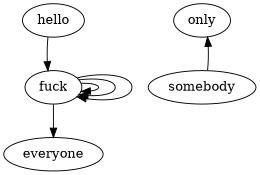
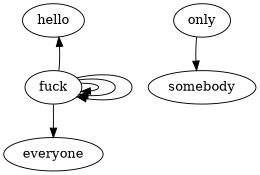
edge "hello" -> "fuck": reversed
edge "somebody" -> "only": reversed
